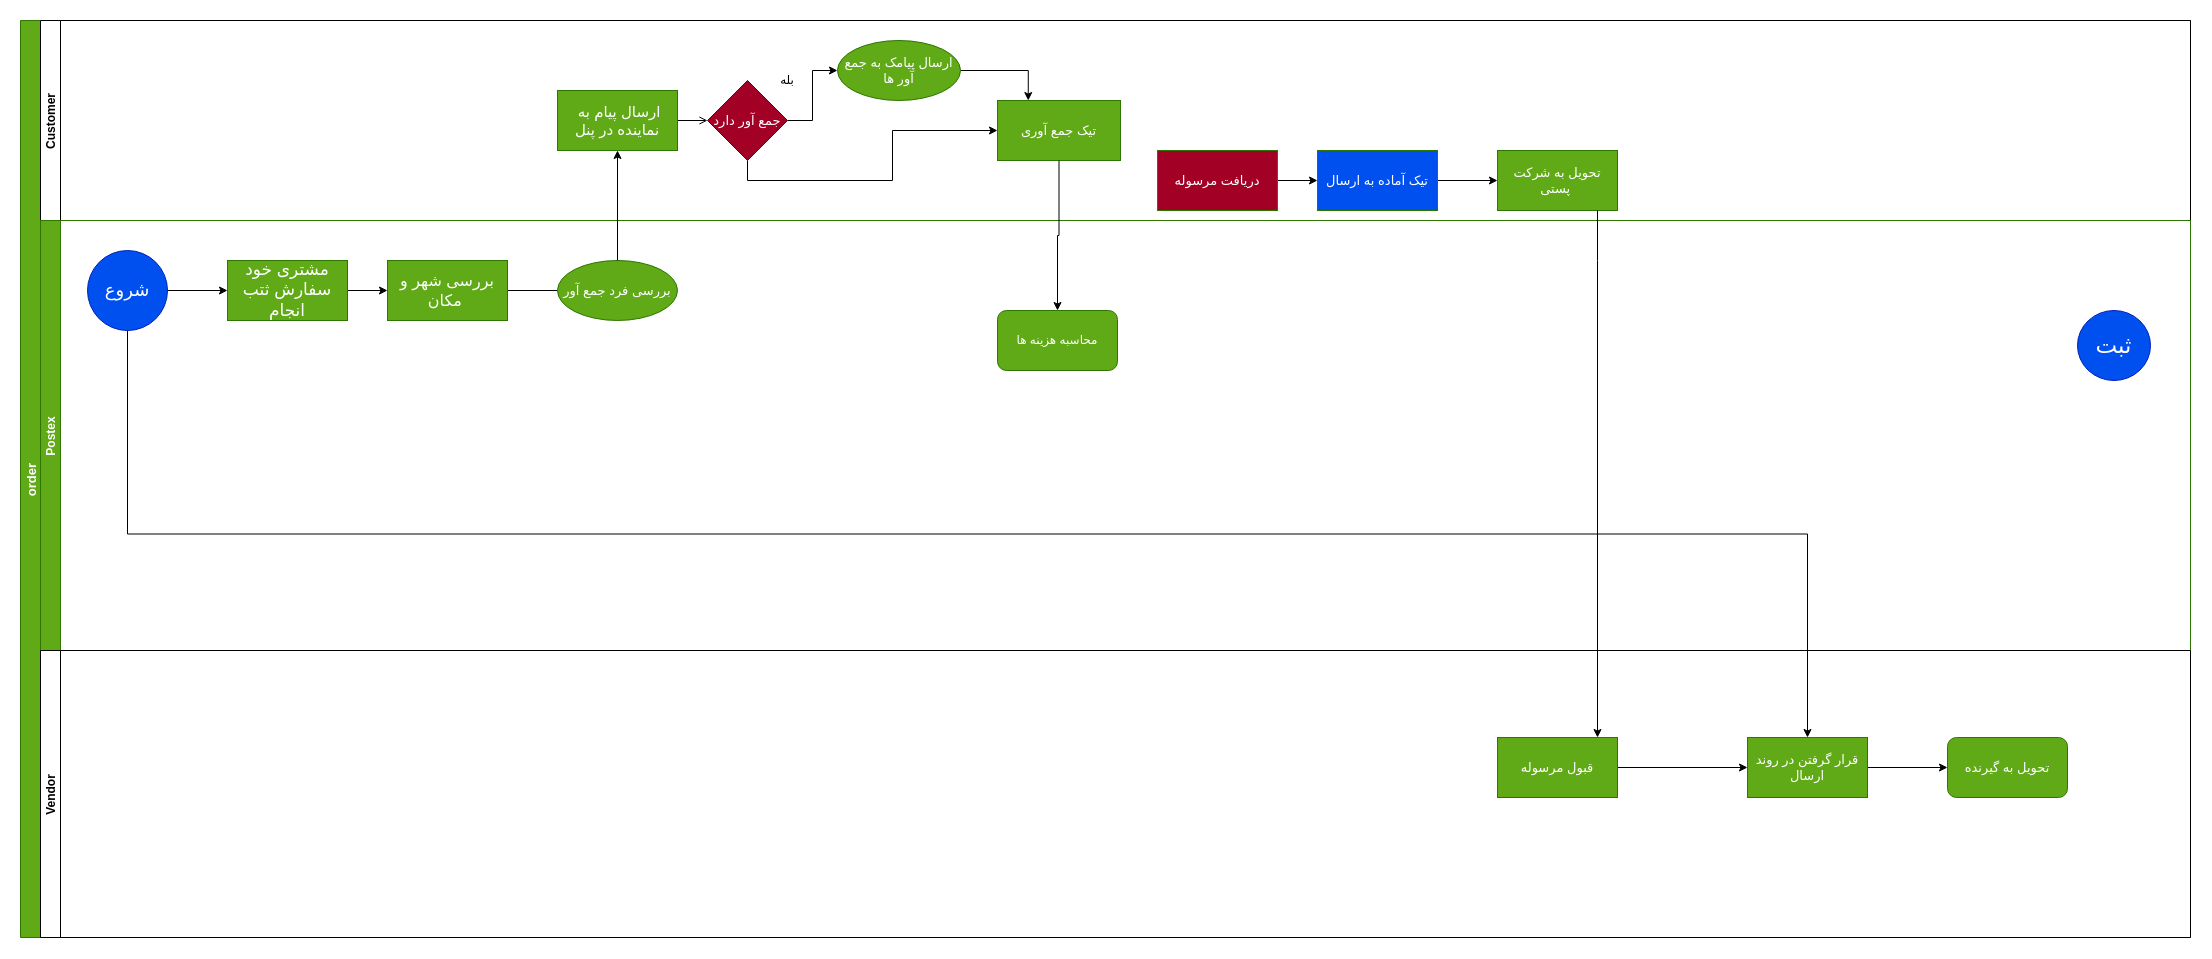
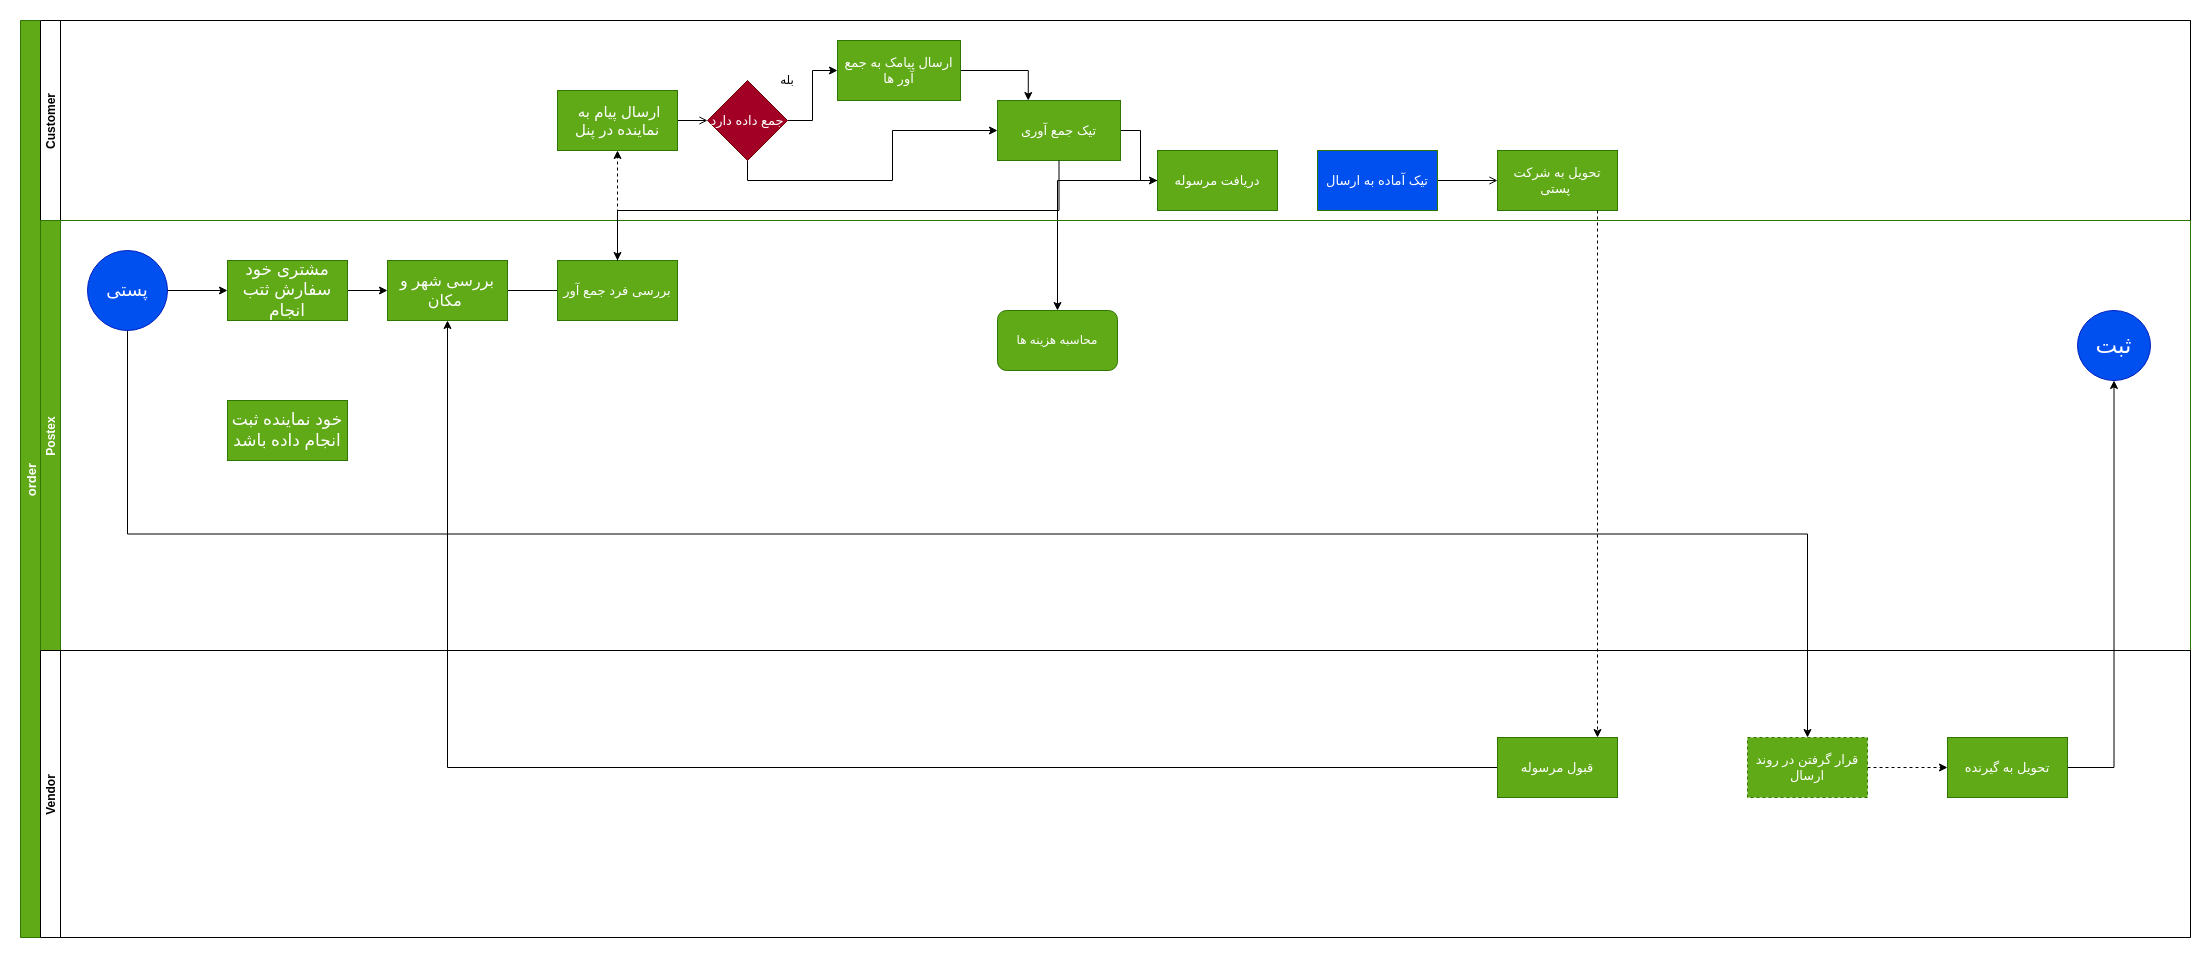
node "ارسال پیامک به جمع آور ها": shape ellipse -> rectangle
node "جمع آور دارد": label "جمع آور دارد" -> "جمع داده دارد"
edge "تیک جمع آوری" -> "دریافت مرسوله": added
node "دریافت مرسوله": fillcolor #a20025 -> #60a917
edge "دریافت مرسوله" -> "تیک آماده به ارسال": now "دریافت مرسوله" -> "محاسبه هزینه ها"
edge "تیک آماده به ارسال" -> "تحویل به شرکت پستی": arrowhead classic -> open
edge "بررسی فرد جمع آور" -> "ارسال پیام به نماینده در پنل": style solid -> dashed
edge "تیک جمع آوری" -> "محاسبه هزینه ها": now "تیک جمع آوری" -> "بررسی فرد جمع آور"
node "شروع": label "شروع" -> "پستی"
node "بررسی فرد جمع آور": shape ellipse -> rectangle
node "خود نماینده ثبت انجام داده باشد": added
edge "تحویل به شرکت پستی" -> "قبول مرسوله": style solid -> dashed
edge "تحویل به گیرنده" -> "ثبت": added
edge "قبول مرسوله" -> "قرار گرفتن در روند ارسال": now "قبول مرسوله" -> "بررسی شهر و مکان"
node "قرار گرفتن در روند ارسال": style solid -> dashed
edge "قرار گرفتن در روند ارسال" -> "تحویل به گیرنده": style solid -> dashed
node "تحویل به گیرنده": shape rounded rectangle -> rectangle
